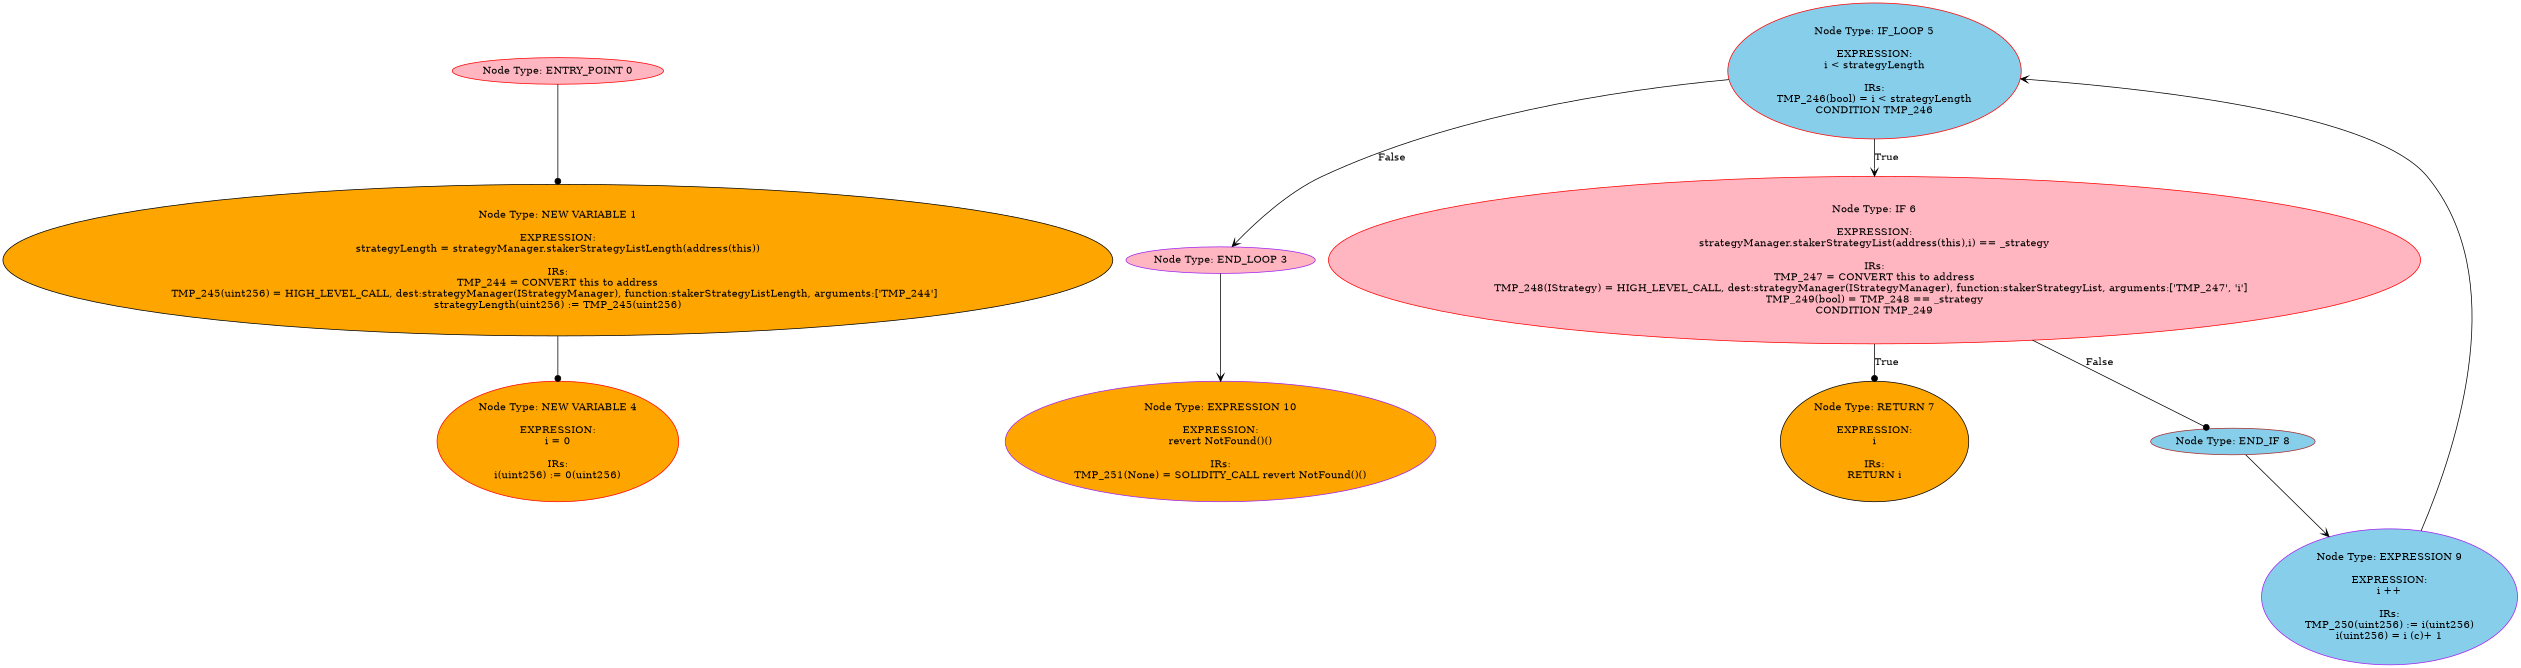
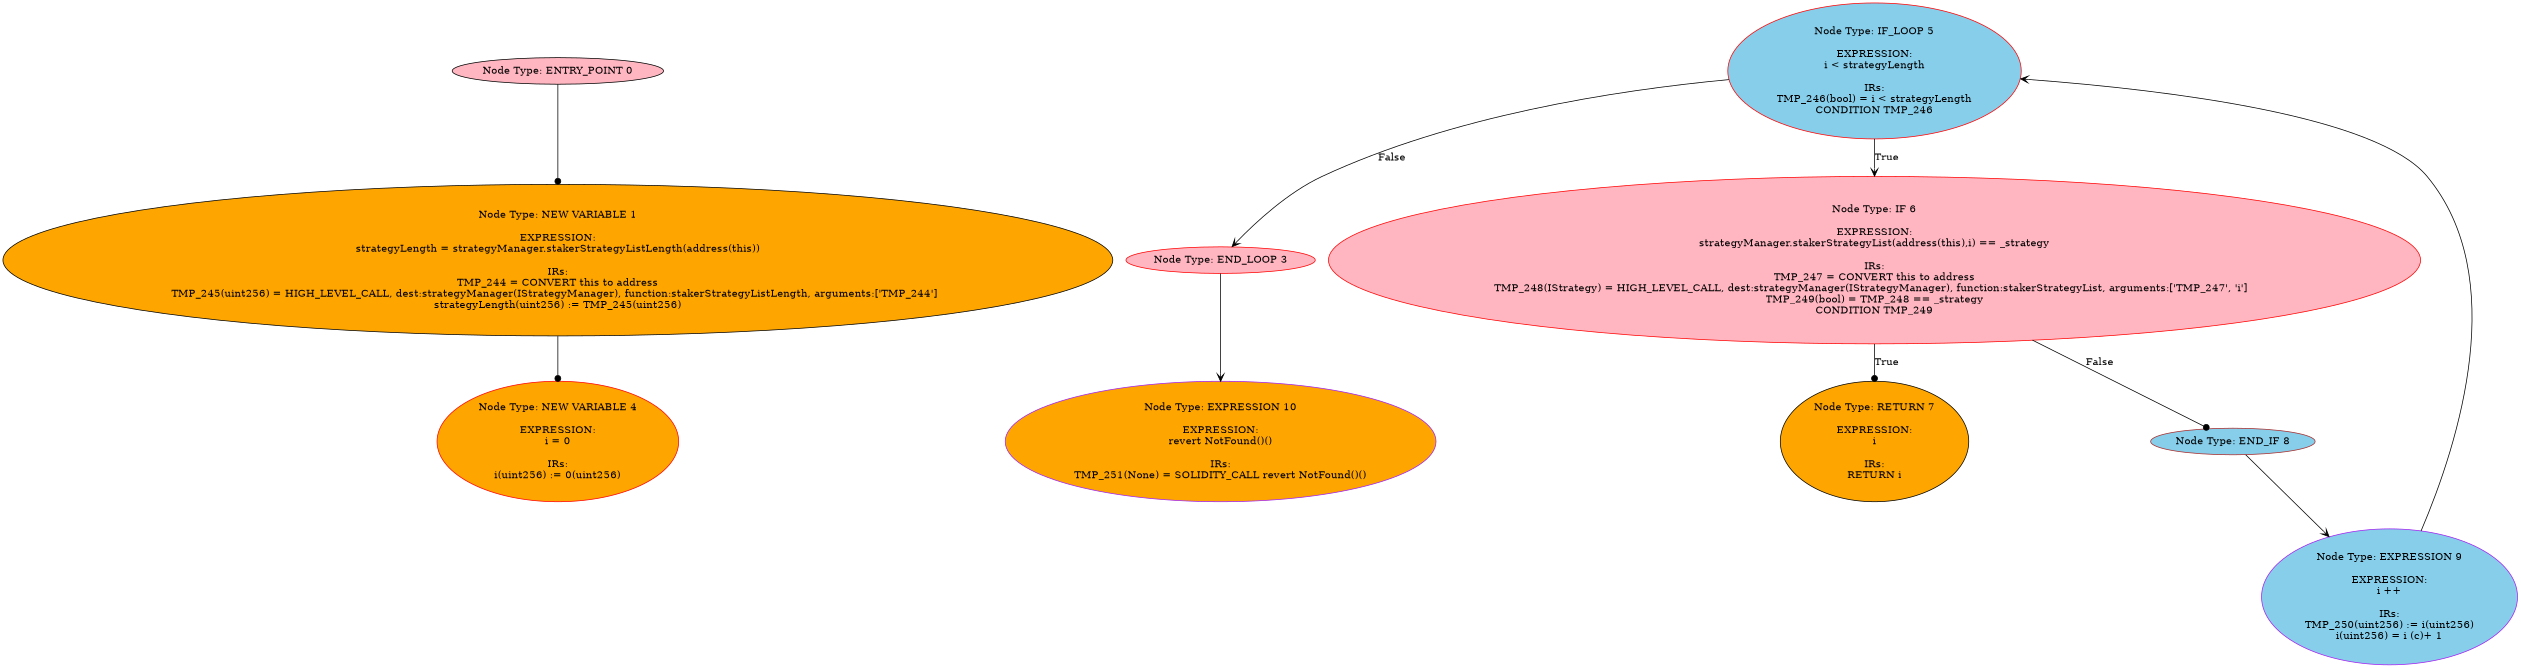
node "Node Type: ENTRY_POINT 0": color red -> black
node "Node Type: END_LOOP 3": color purple -> red
